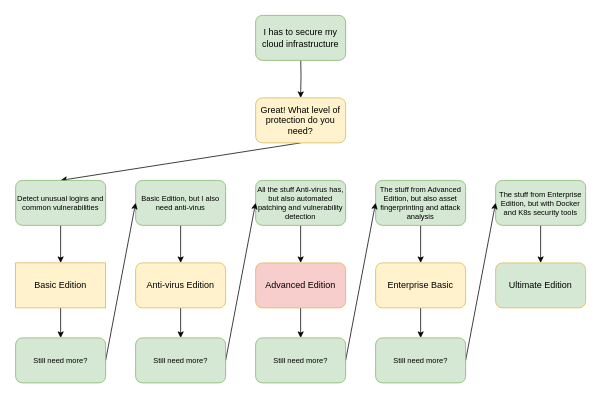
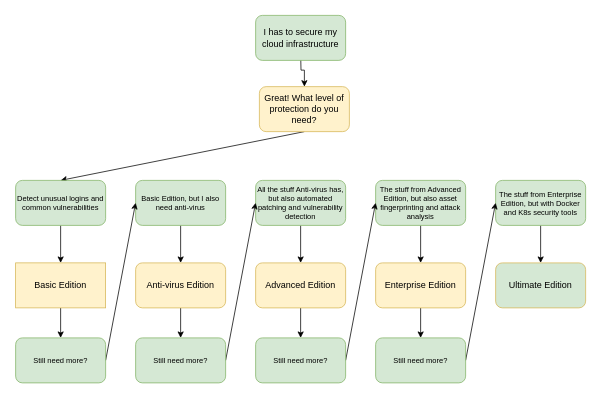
node "Great! What level of protection do you need?": moved (300, 120) -> (304, 109)
node "Advanced Edition": fillcolor #f8cecc -> #fff2cc
node "Enterprise Basic": label "Enterprise Basic" -> "Enterprise Edition"
